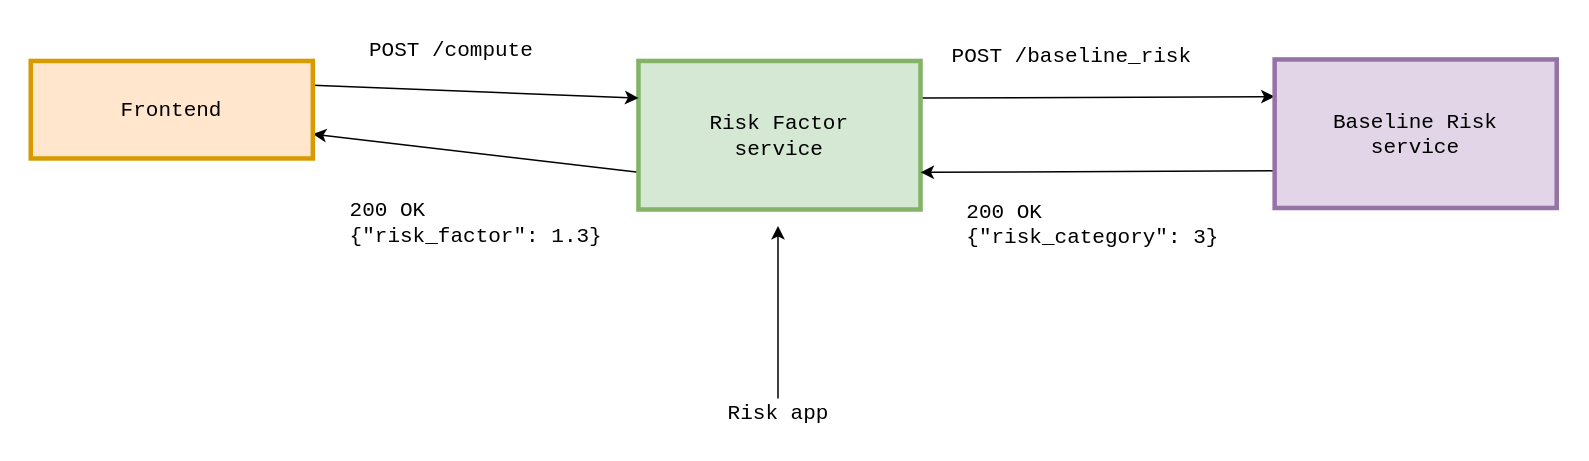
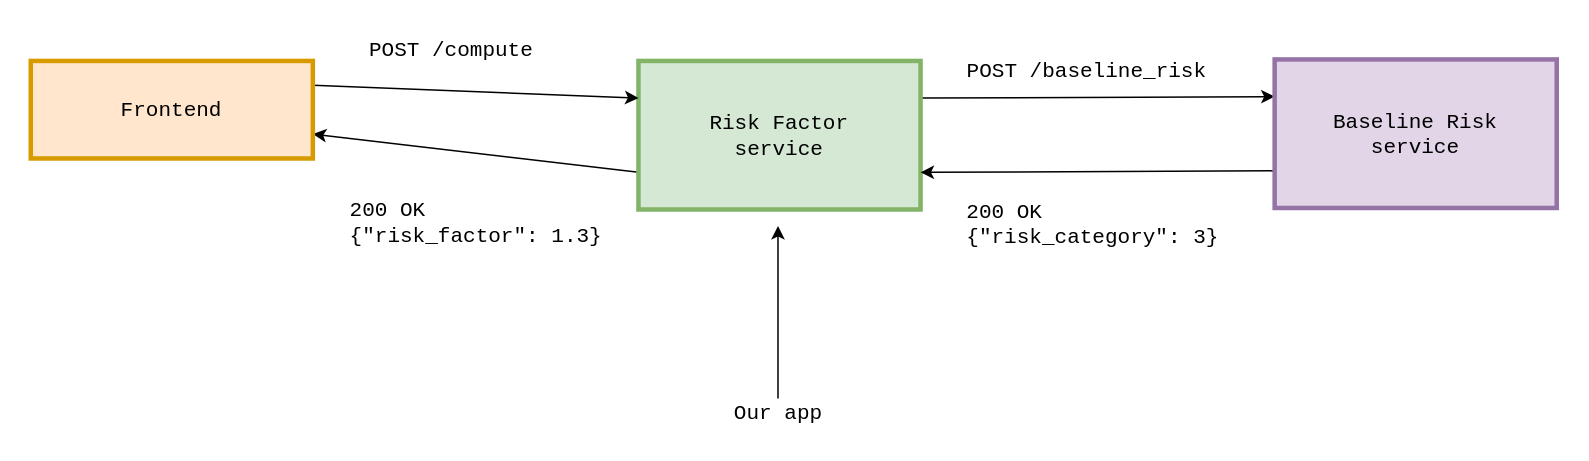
node "POST /baseline_risk": moved (1072, 56) -> (1087, 71)
node "Risk app": label "Risk app" -> "Our app"
